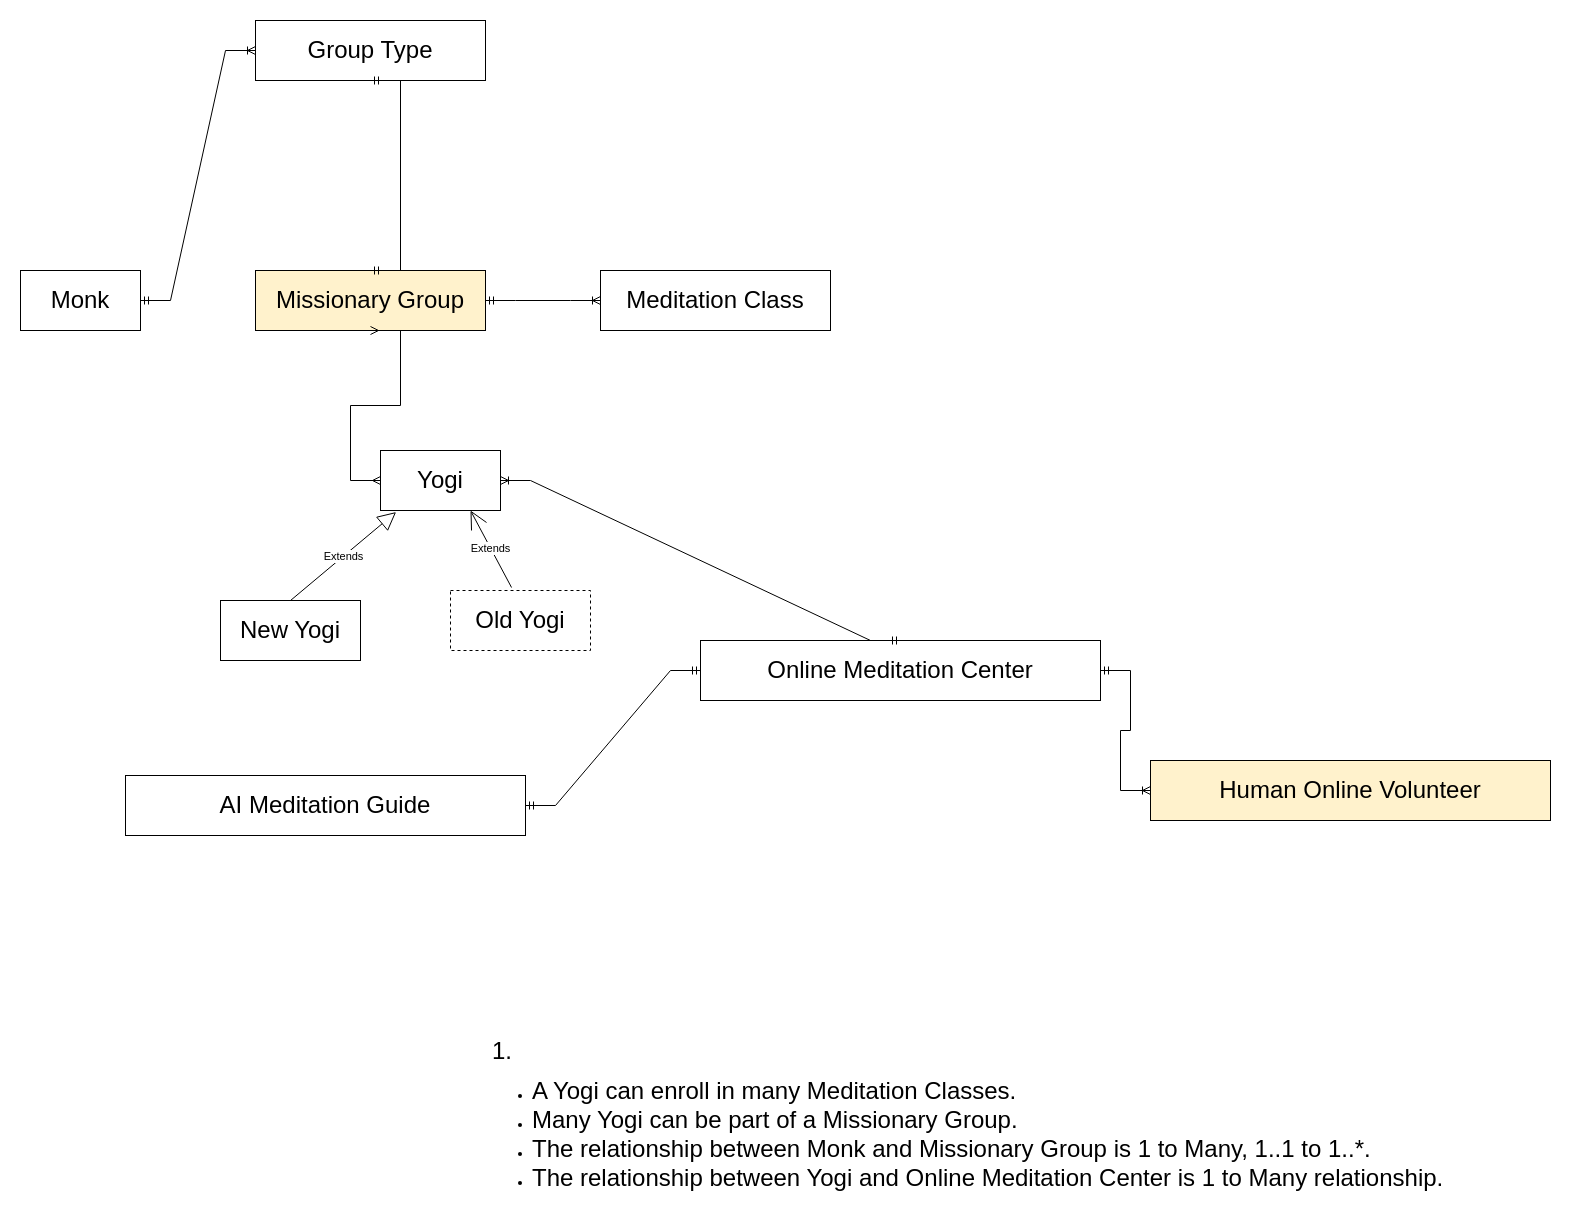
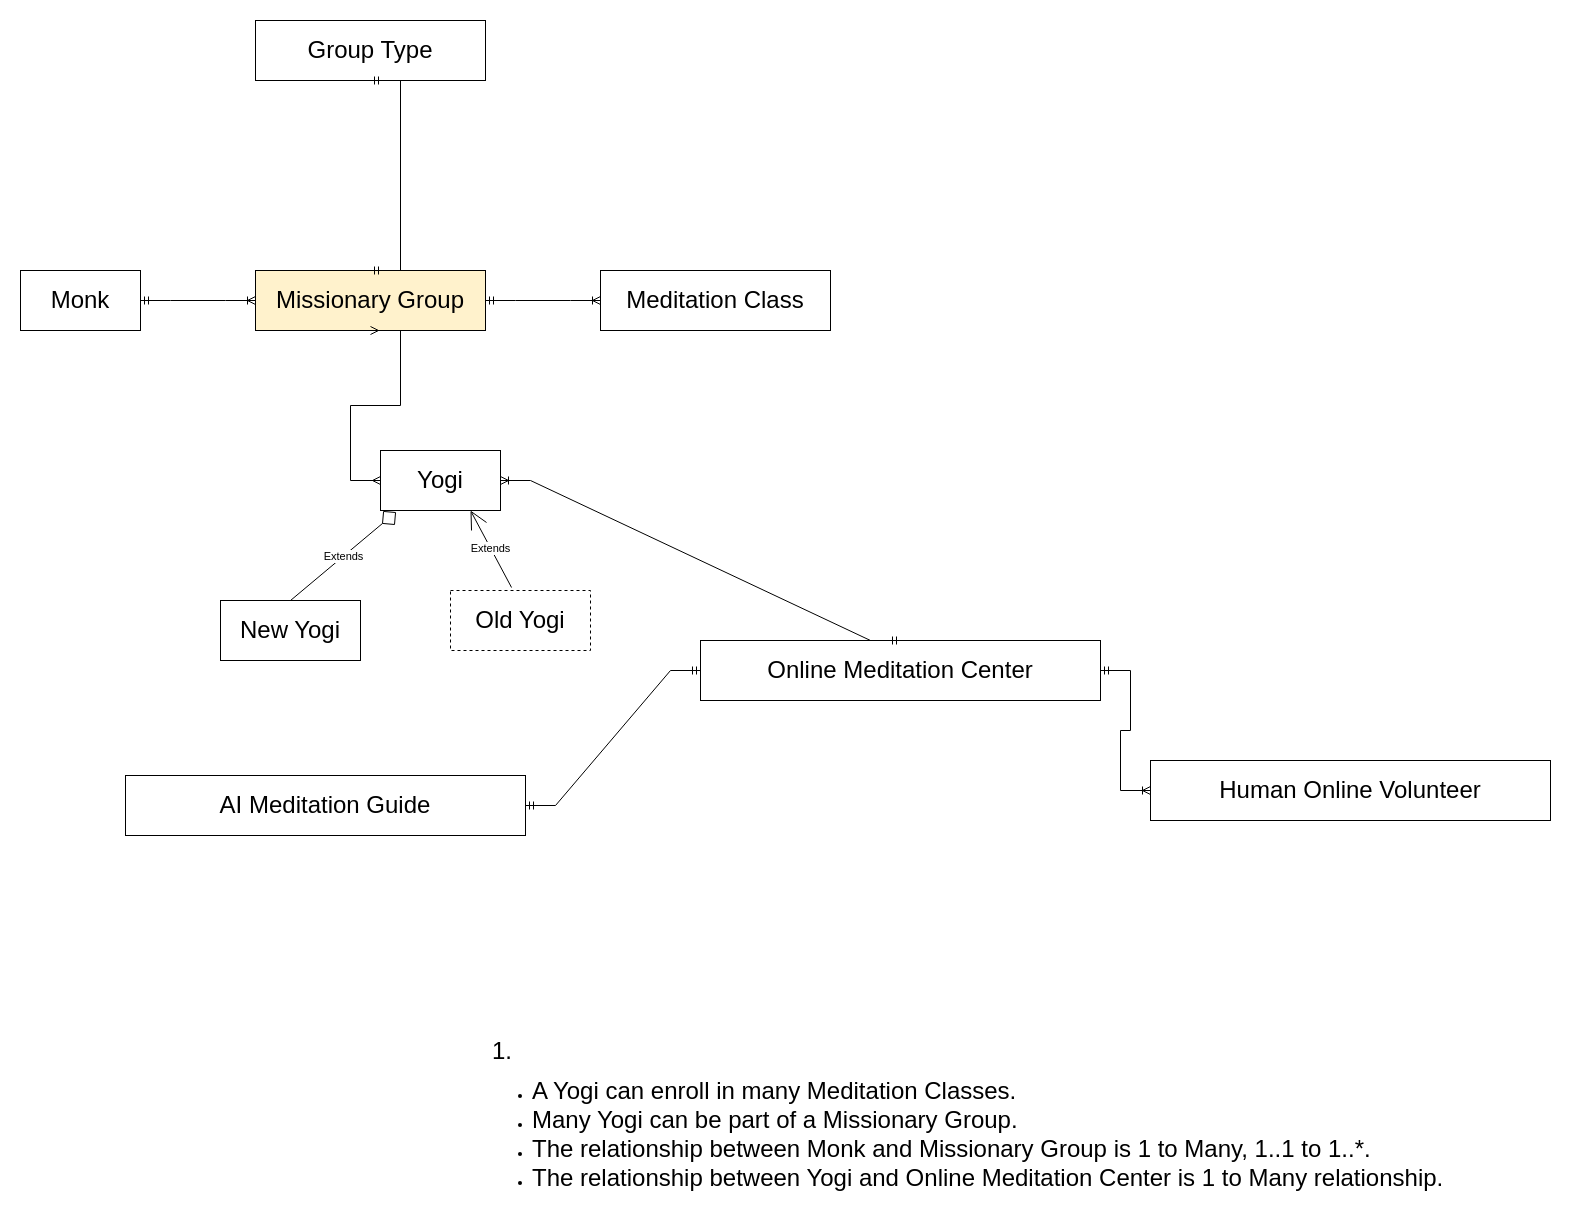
edge "Group Type" -- "Monk": now "Missionary Group" -- "Monk"
edge "New Yogi" -> "Yogi": arrowhead block -> diamond
node "Human Online Volunteer": fillcolor #fff2cc -> #ffffff
